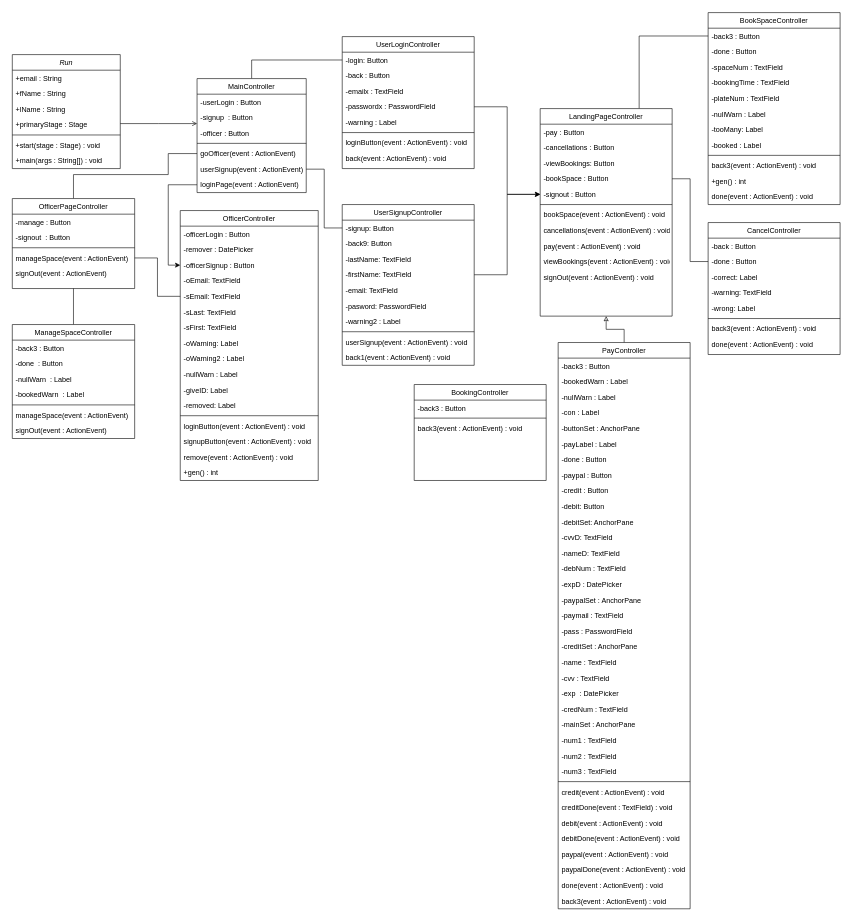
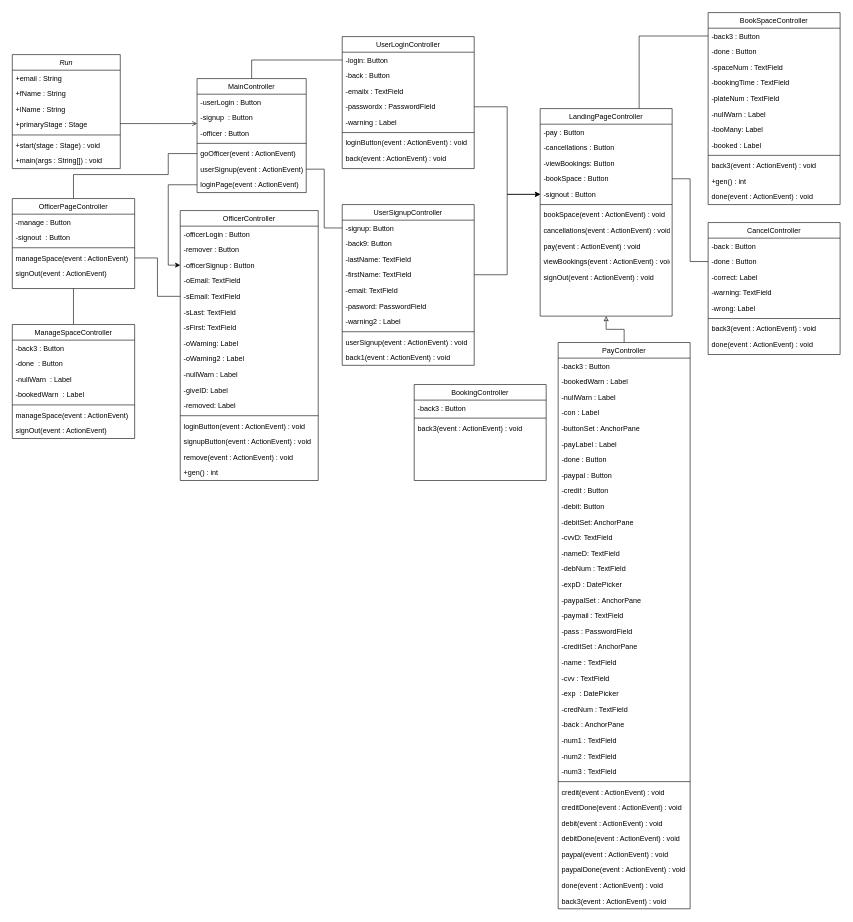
node "-remover : DatePicker": label "-remover : DatePicker" -> "-remover : Button"
node "-mainSet : AnchorPane": label "-mainSet : AnchorPane" -> "-back : AnchorPane"
node "creditDone(event : TextField) : void": label "creditDone(event : TextField) : void" -> "creditDone(event : ActionEvent) : void"
